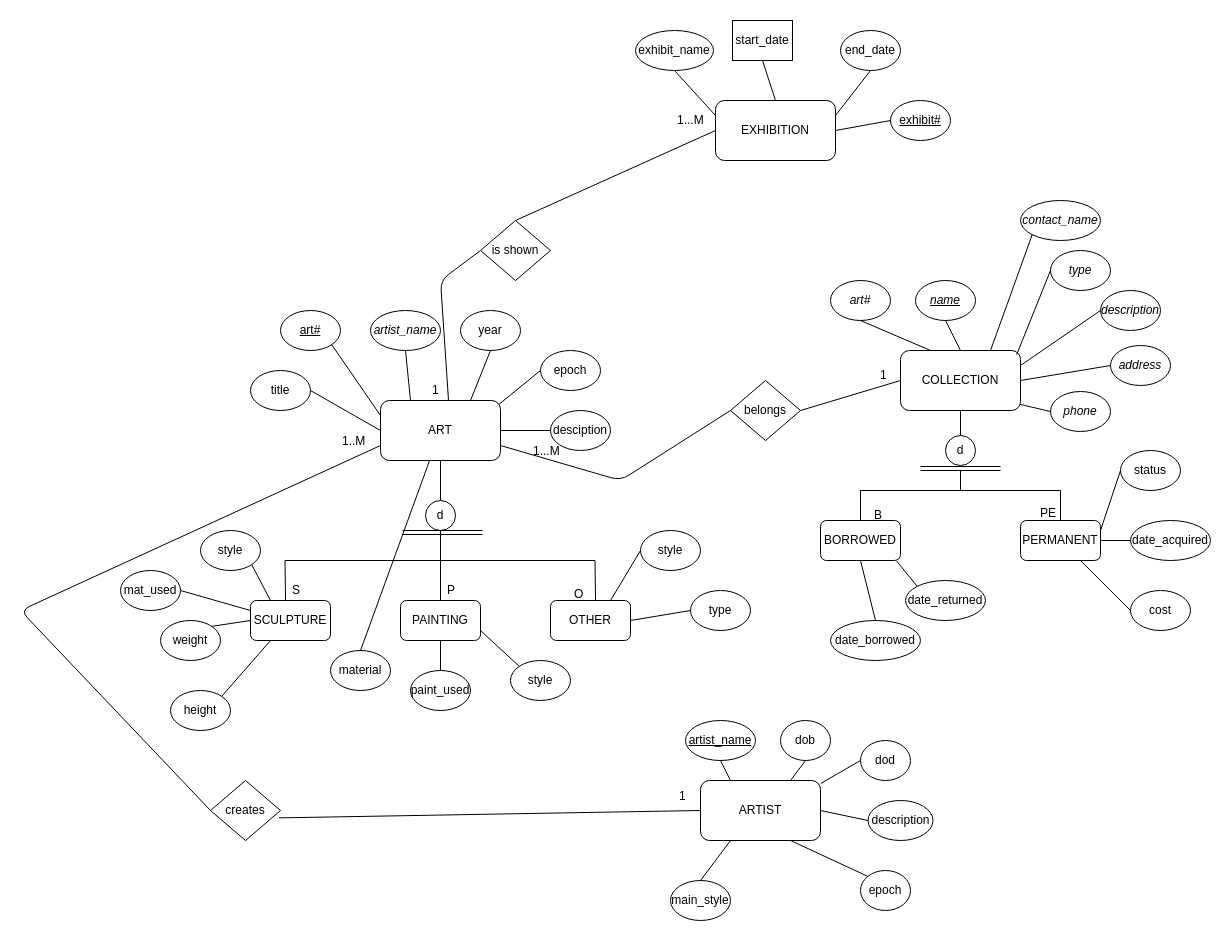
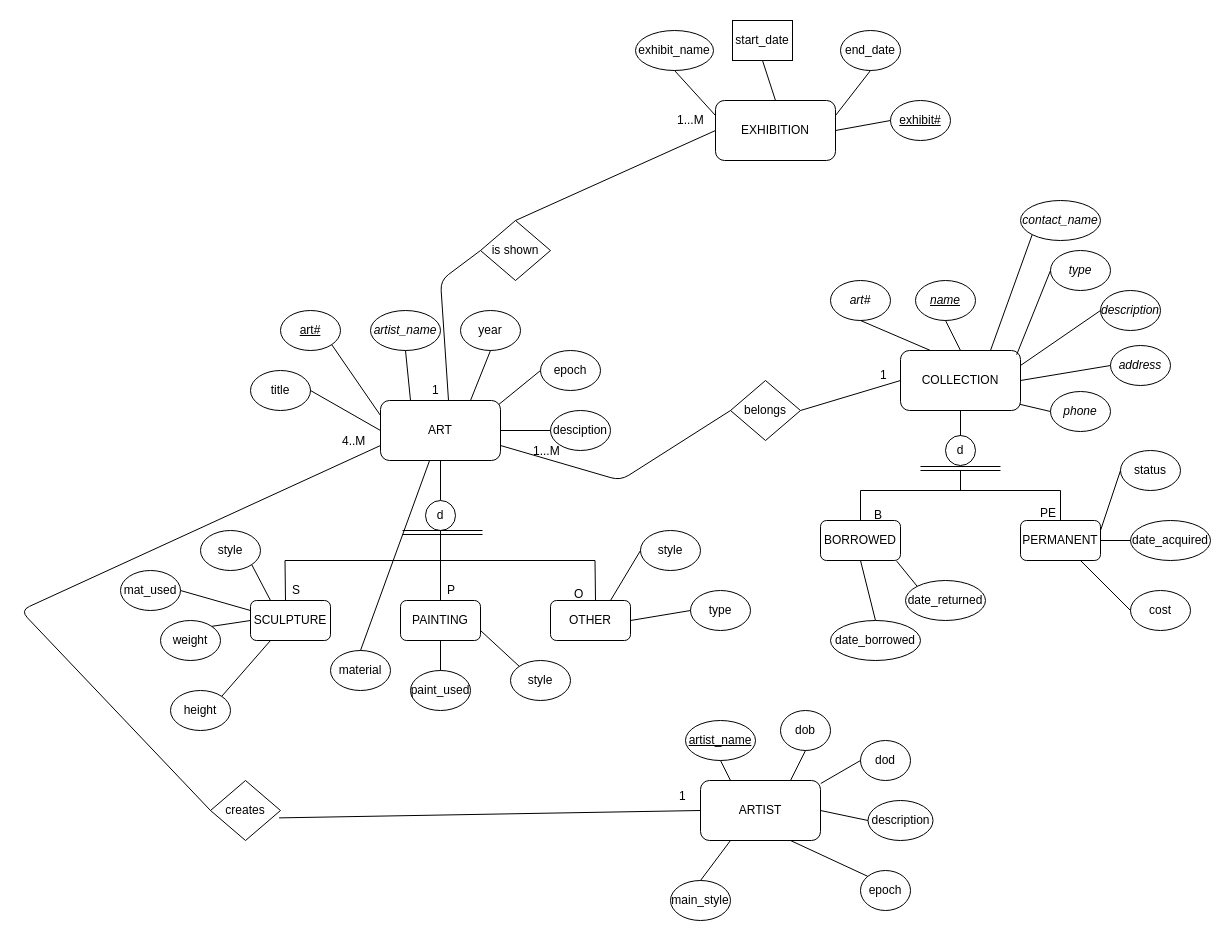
node "1..M": label "1..M" -> "4..M"
node "dob": moved (806, 741) -> (806, 731)
